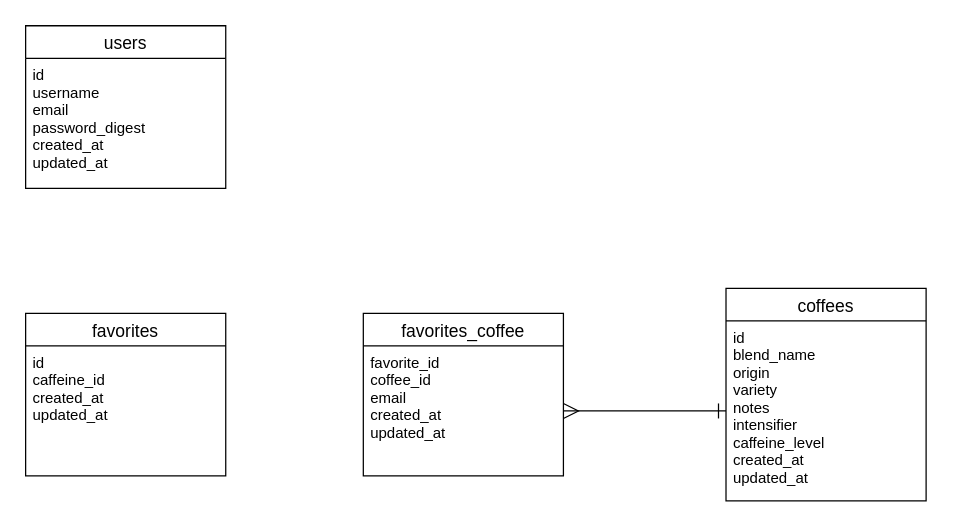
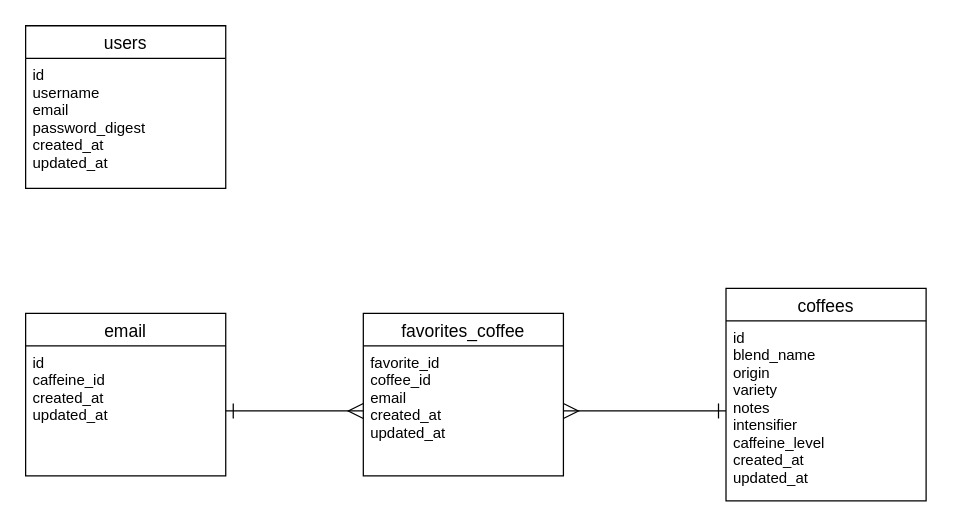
node "favorites": label "favorites" -> "email"
edge "id caffeine_id created_at updated_at" -- "favorite_id coffee_id email created_at updated_at": added
